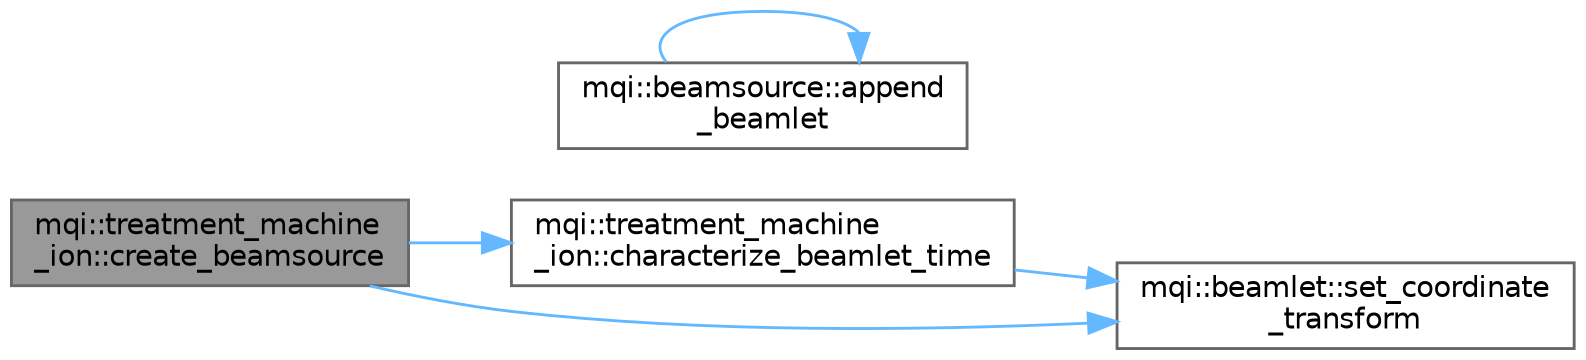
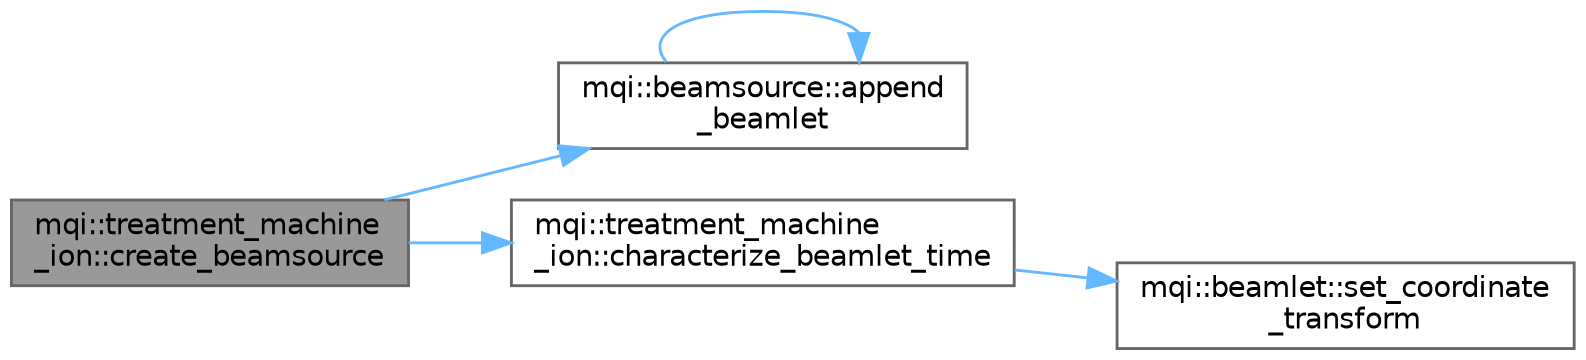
edge "mqi::treatment_machine _ion::create_beamsource" -> "mqi::beamlet::set_coordinate _transform": now "mqi::treatment_machine _ion::create_beamsource" -> "mqi::beamsource::append _beamlet"
